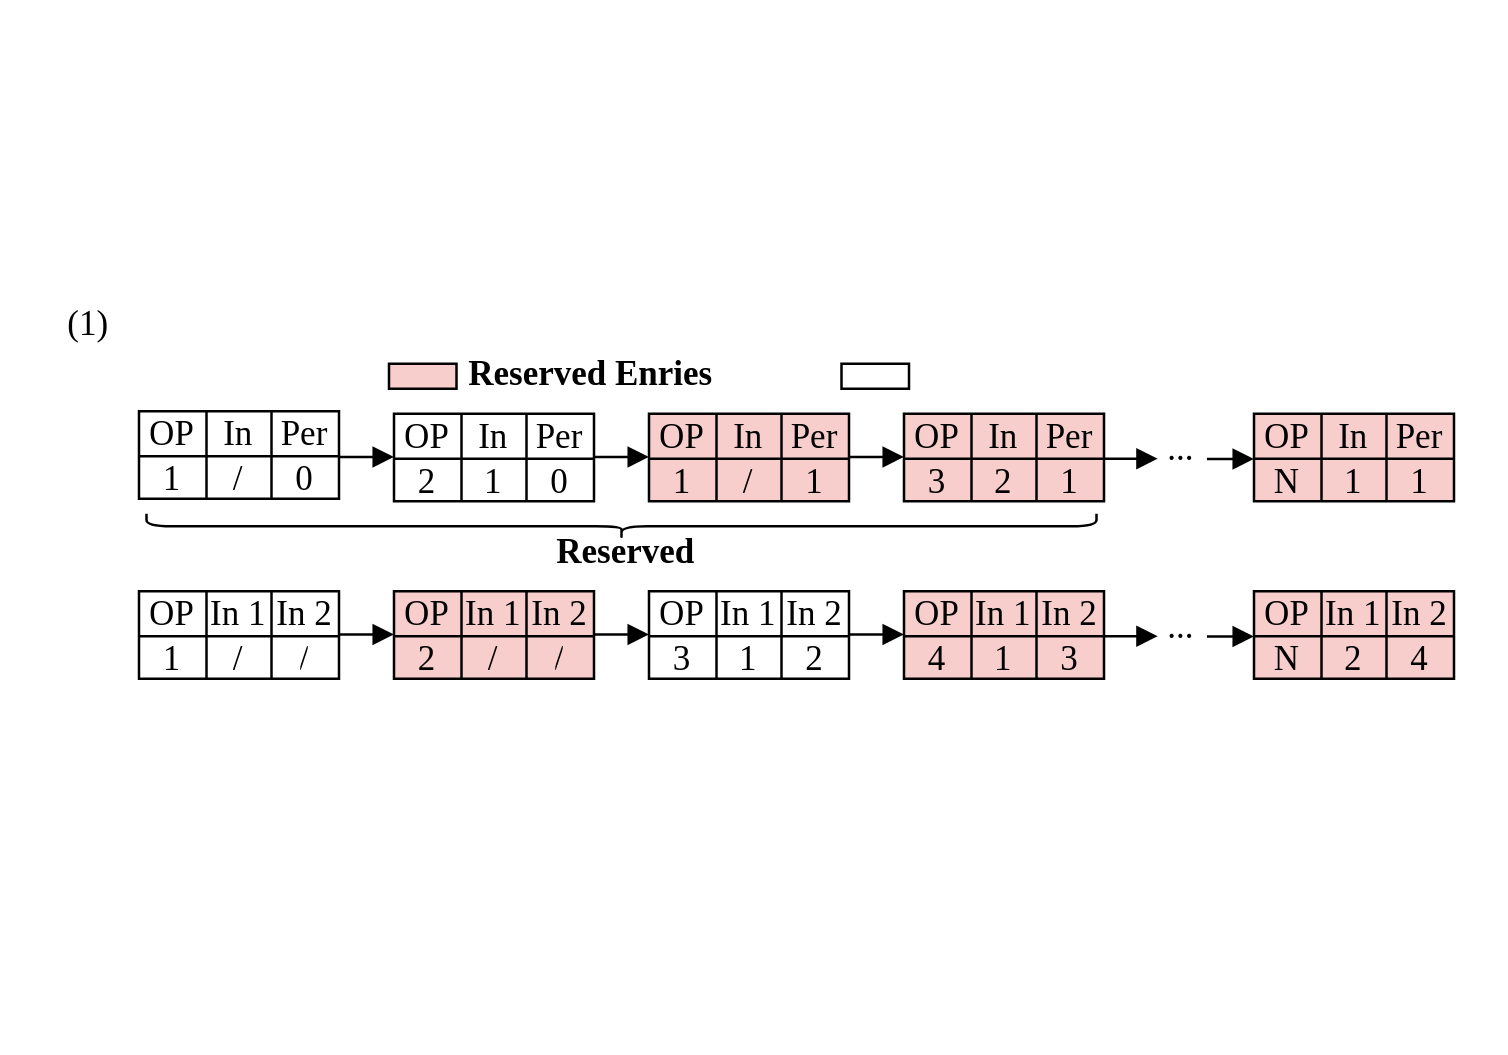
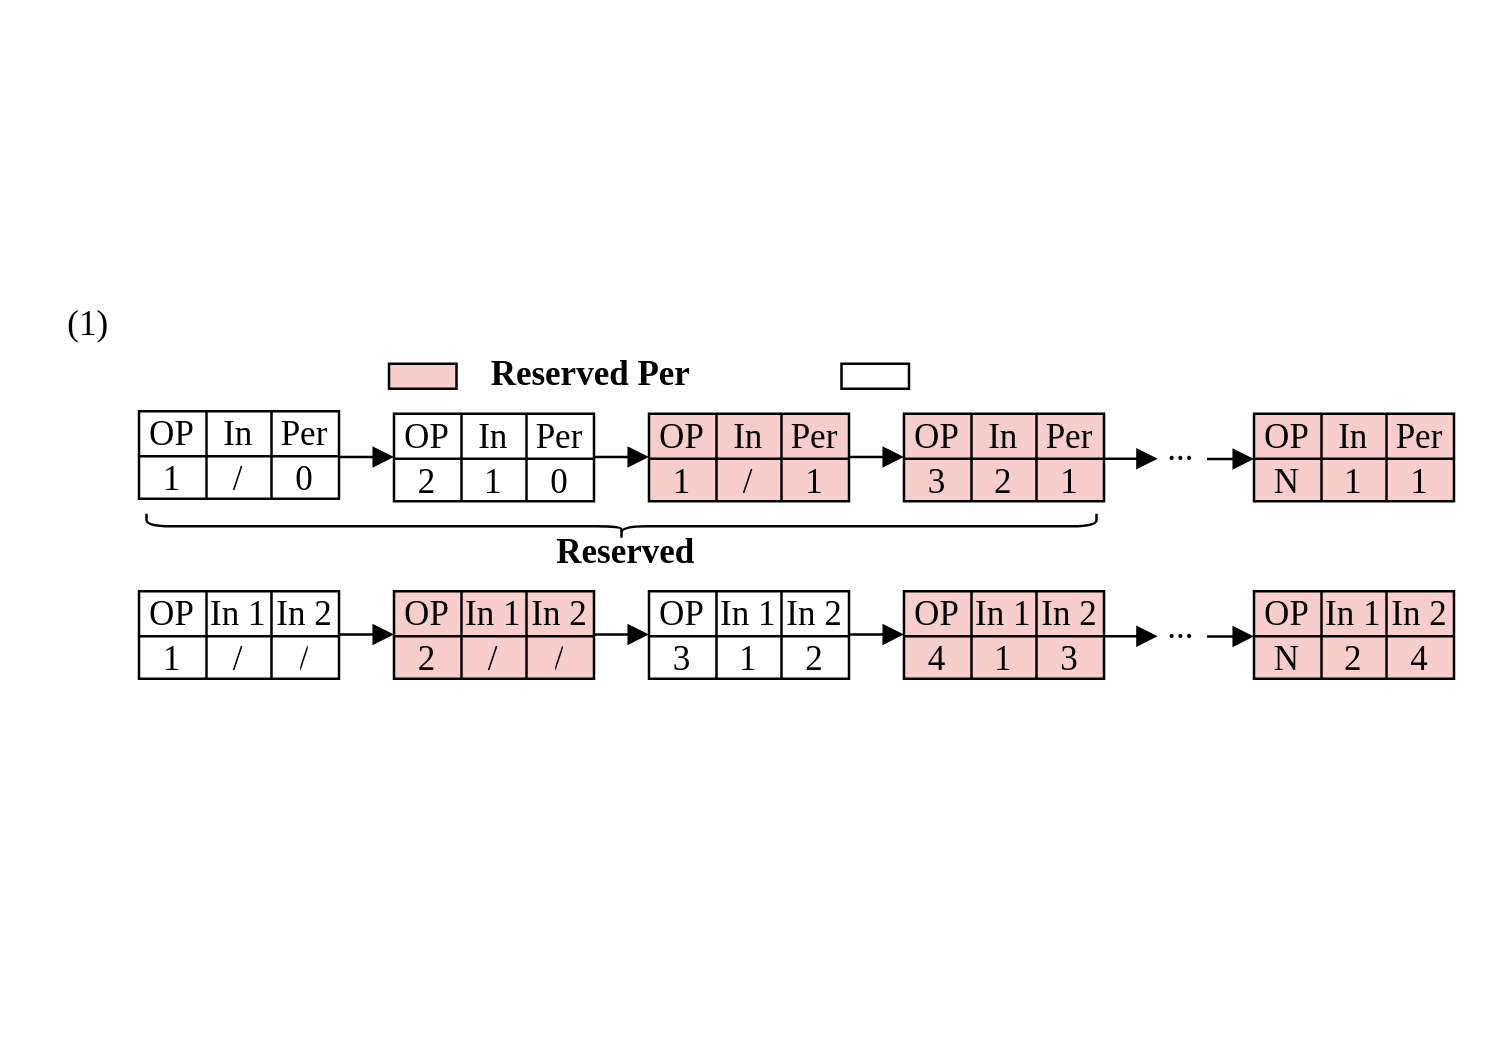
node "Reserved Enries": label "Reserved Enries" -> "Reserved Per"
